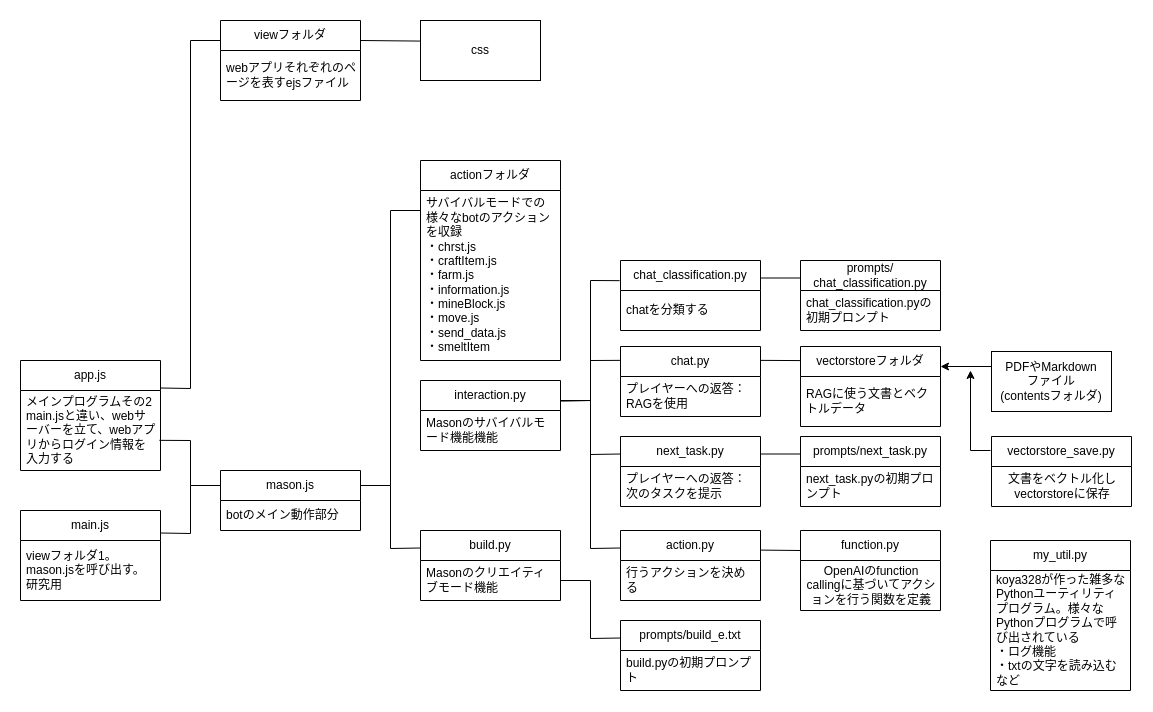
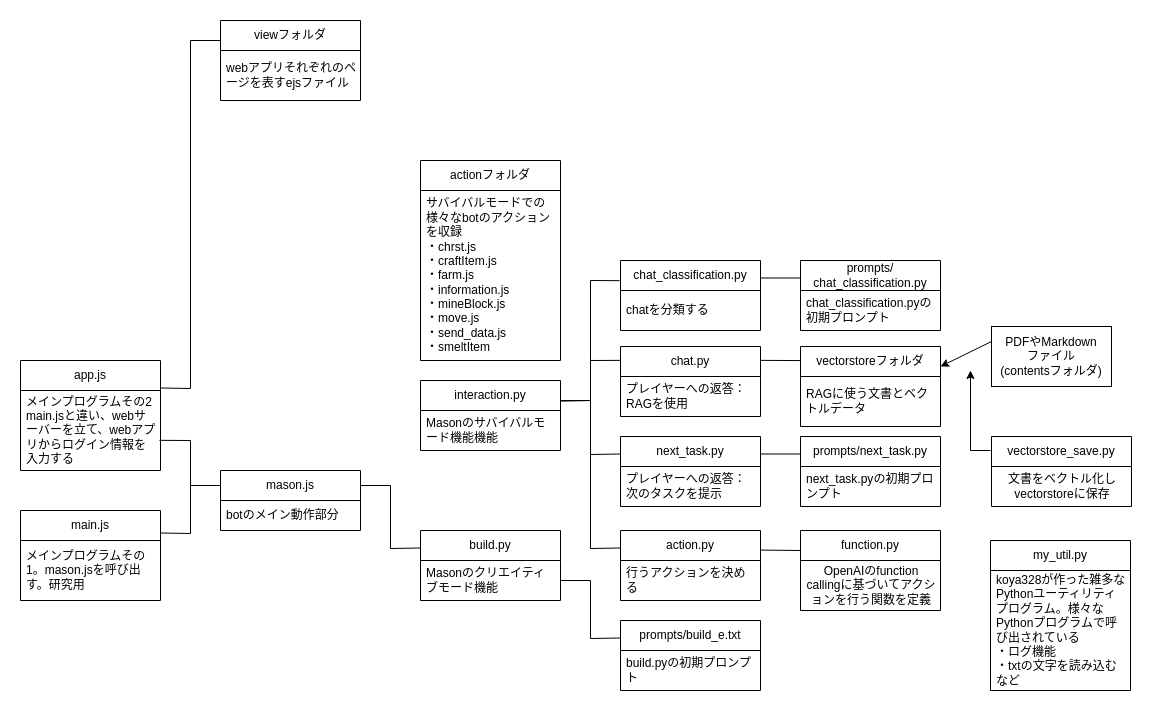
edge "css" -- "viewフォルダ": removed
node "css": removed
edge "actionフォルダ" -- "mason.js": removed
node "PDFやMarkdown ファイル (contentsフォルダ)": moved (1052, 382) -> (1052, 357)
node "viewフォルダ1。mason.jsを呼び出す。研究用": label "viewフォルダ1。mason.jsを呼び出す。研究用" -> "メインプログラムその1。mason.jsを呼び出す。研究用"
